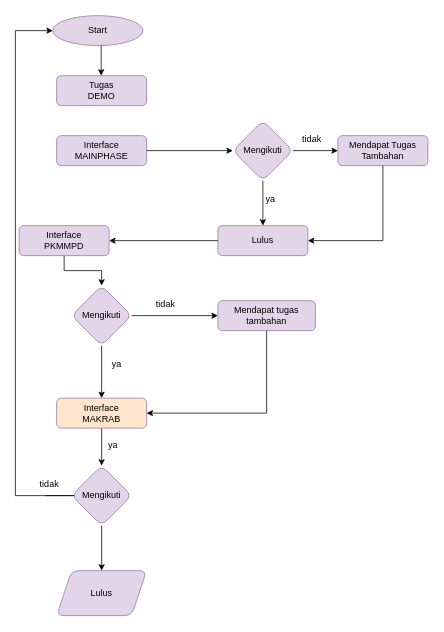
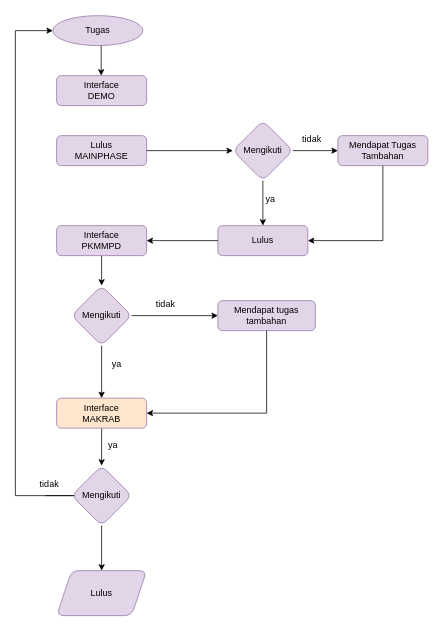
node "Start": label "Start" -> "Tugas"
node "Tugas DEMO": label "Tugas DEMO" -> "Interface DEMO"
node "Interface MAINPHASE": label "Interface MAINPHASE" -> "Lulus MAINPHASE"
node "Interface PKMMPD": moved (64, 240) -> (102, 240)
